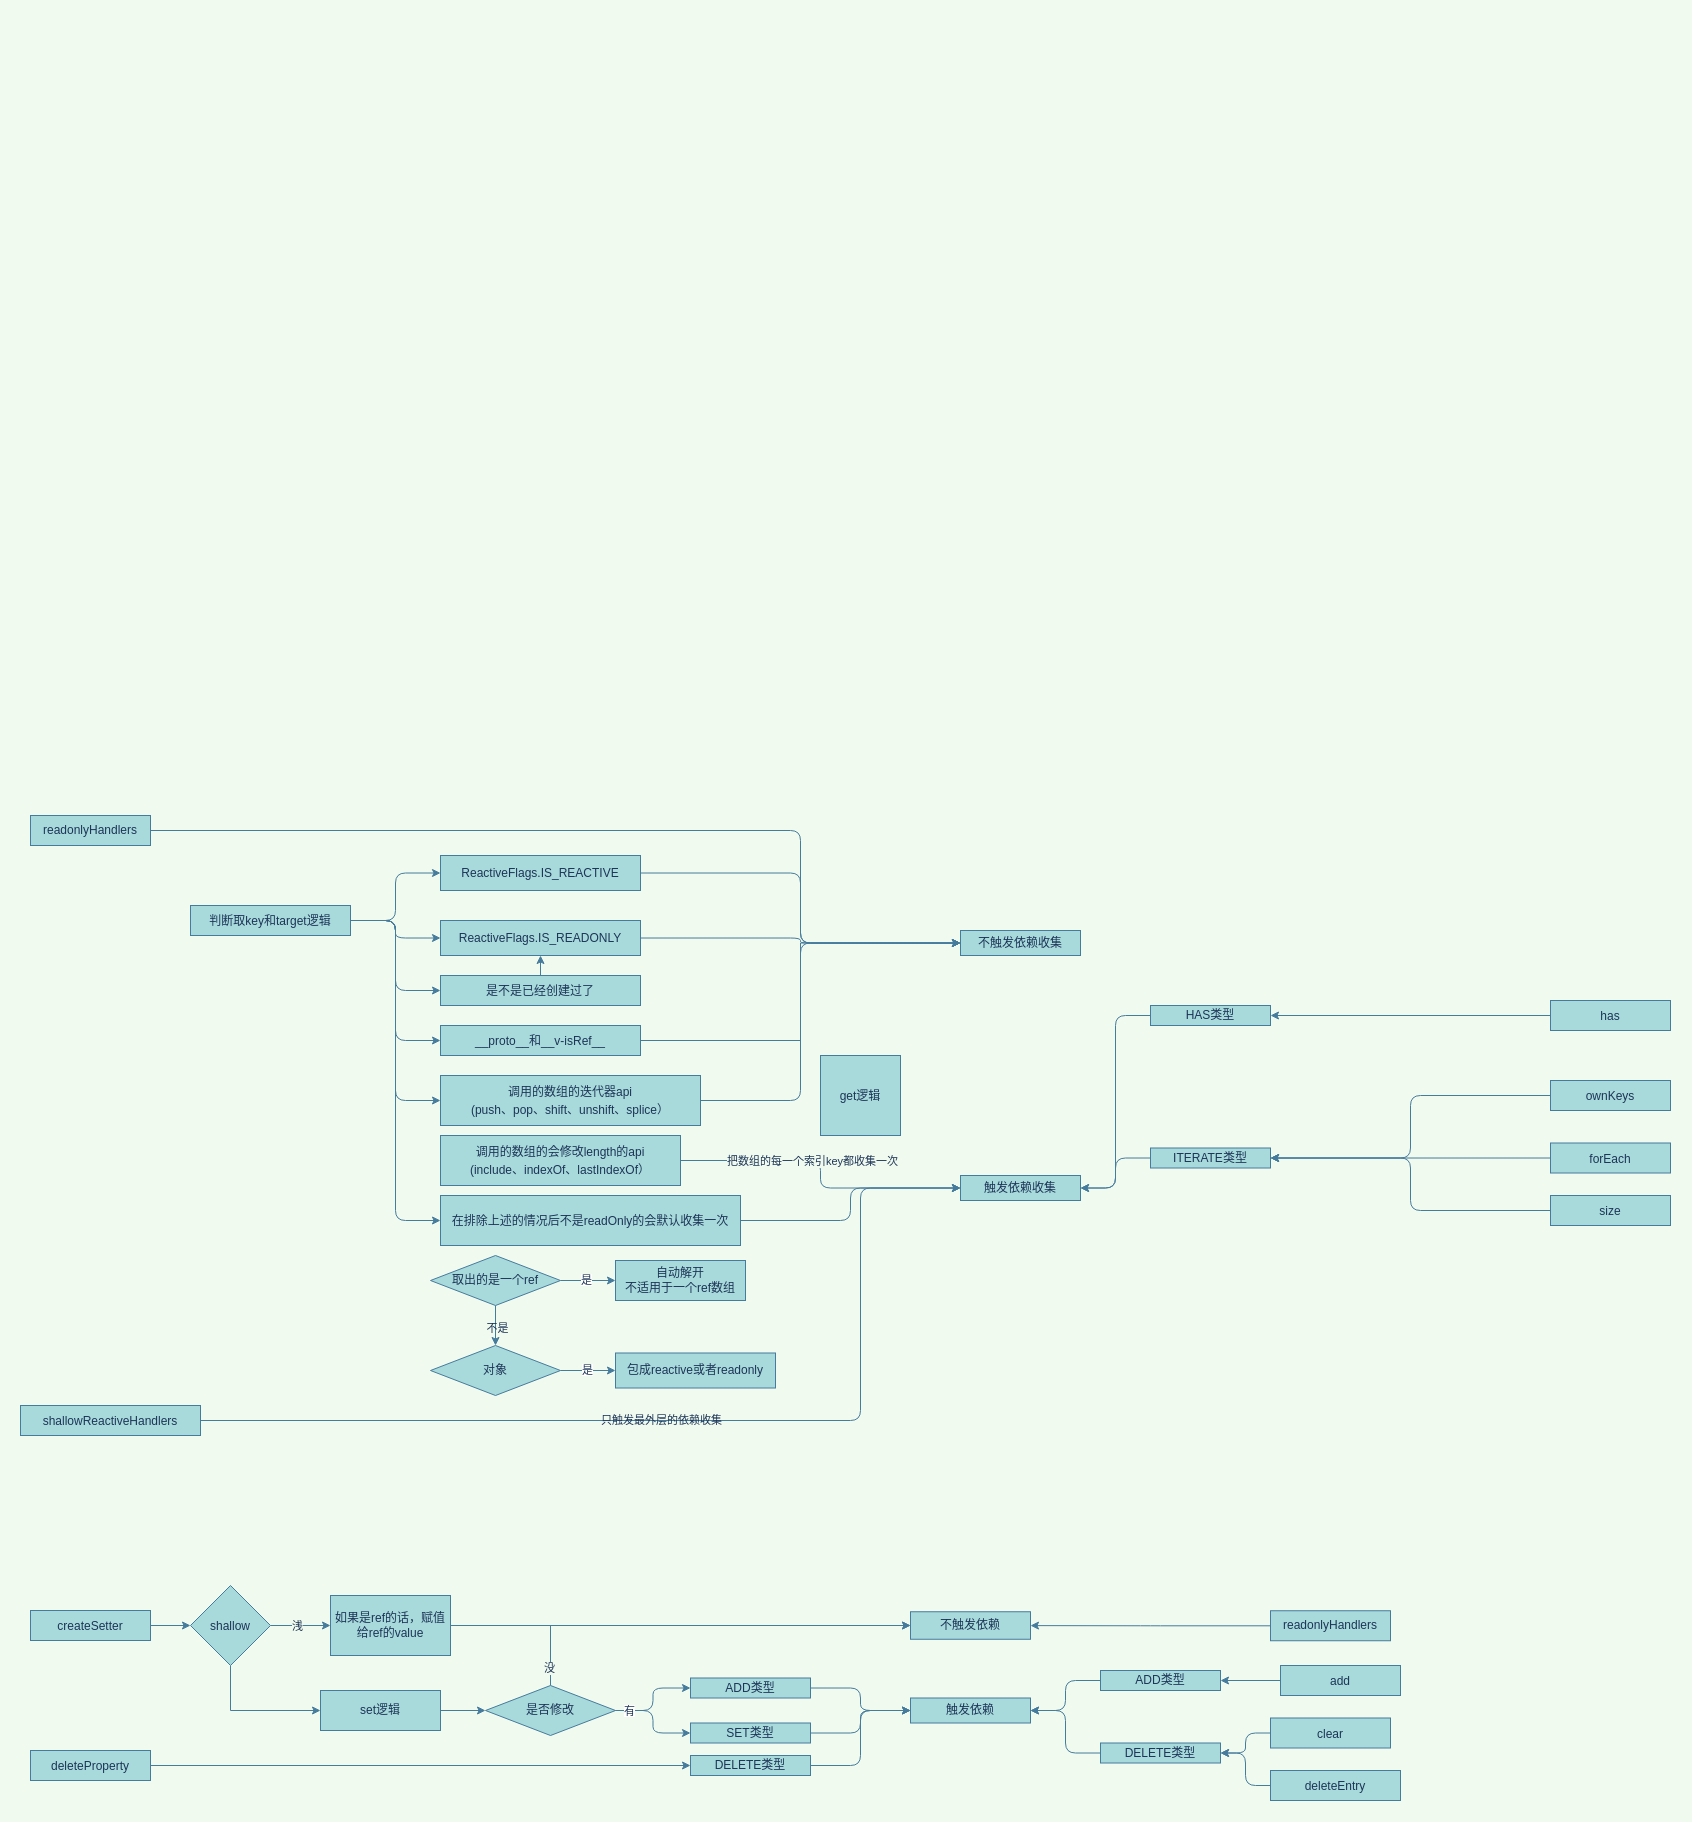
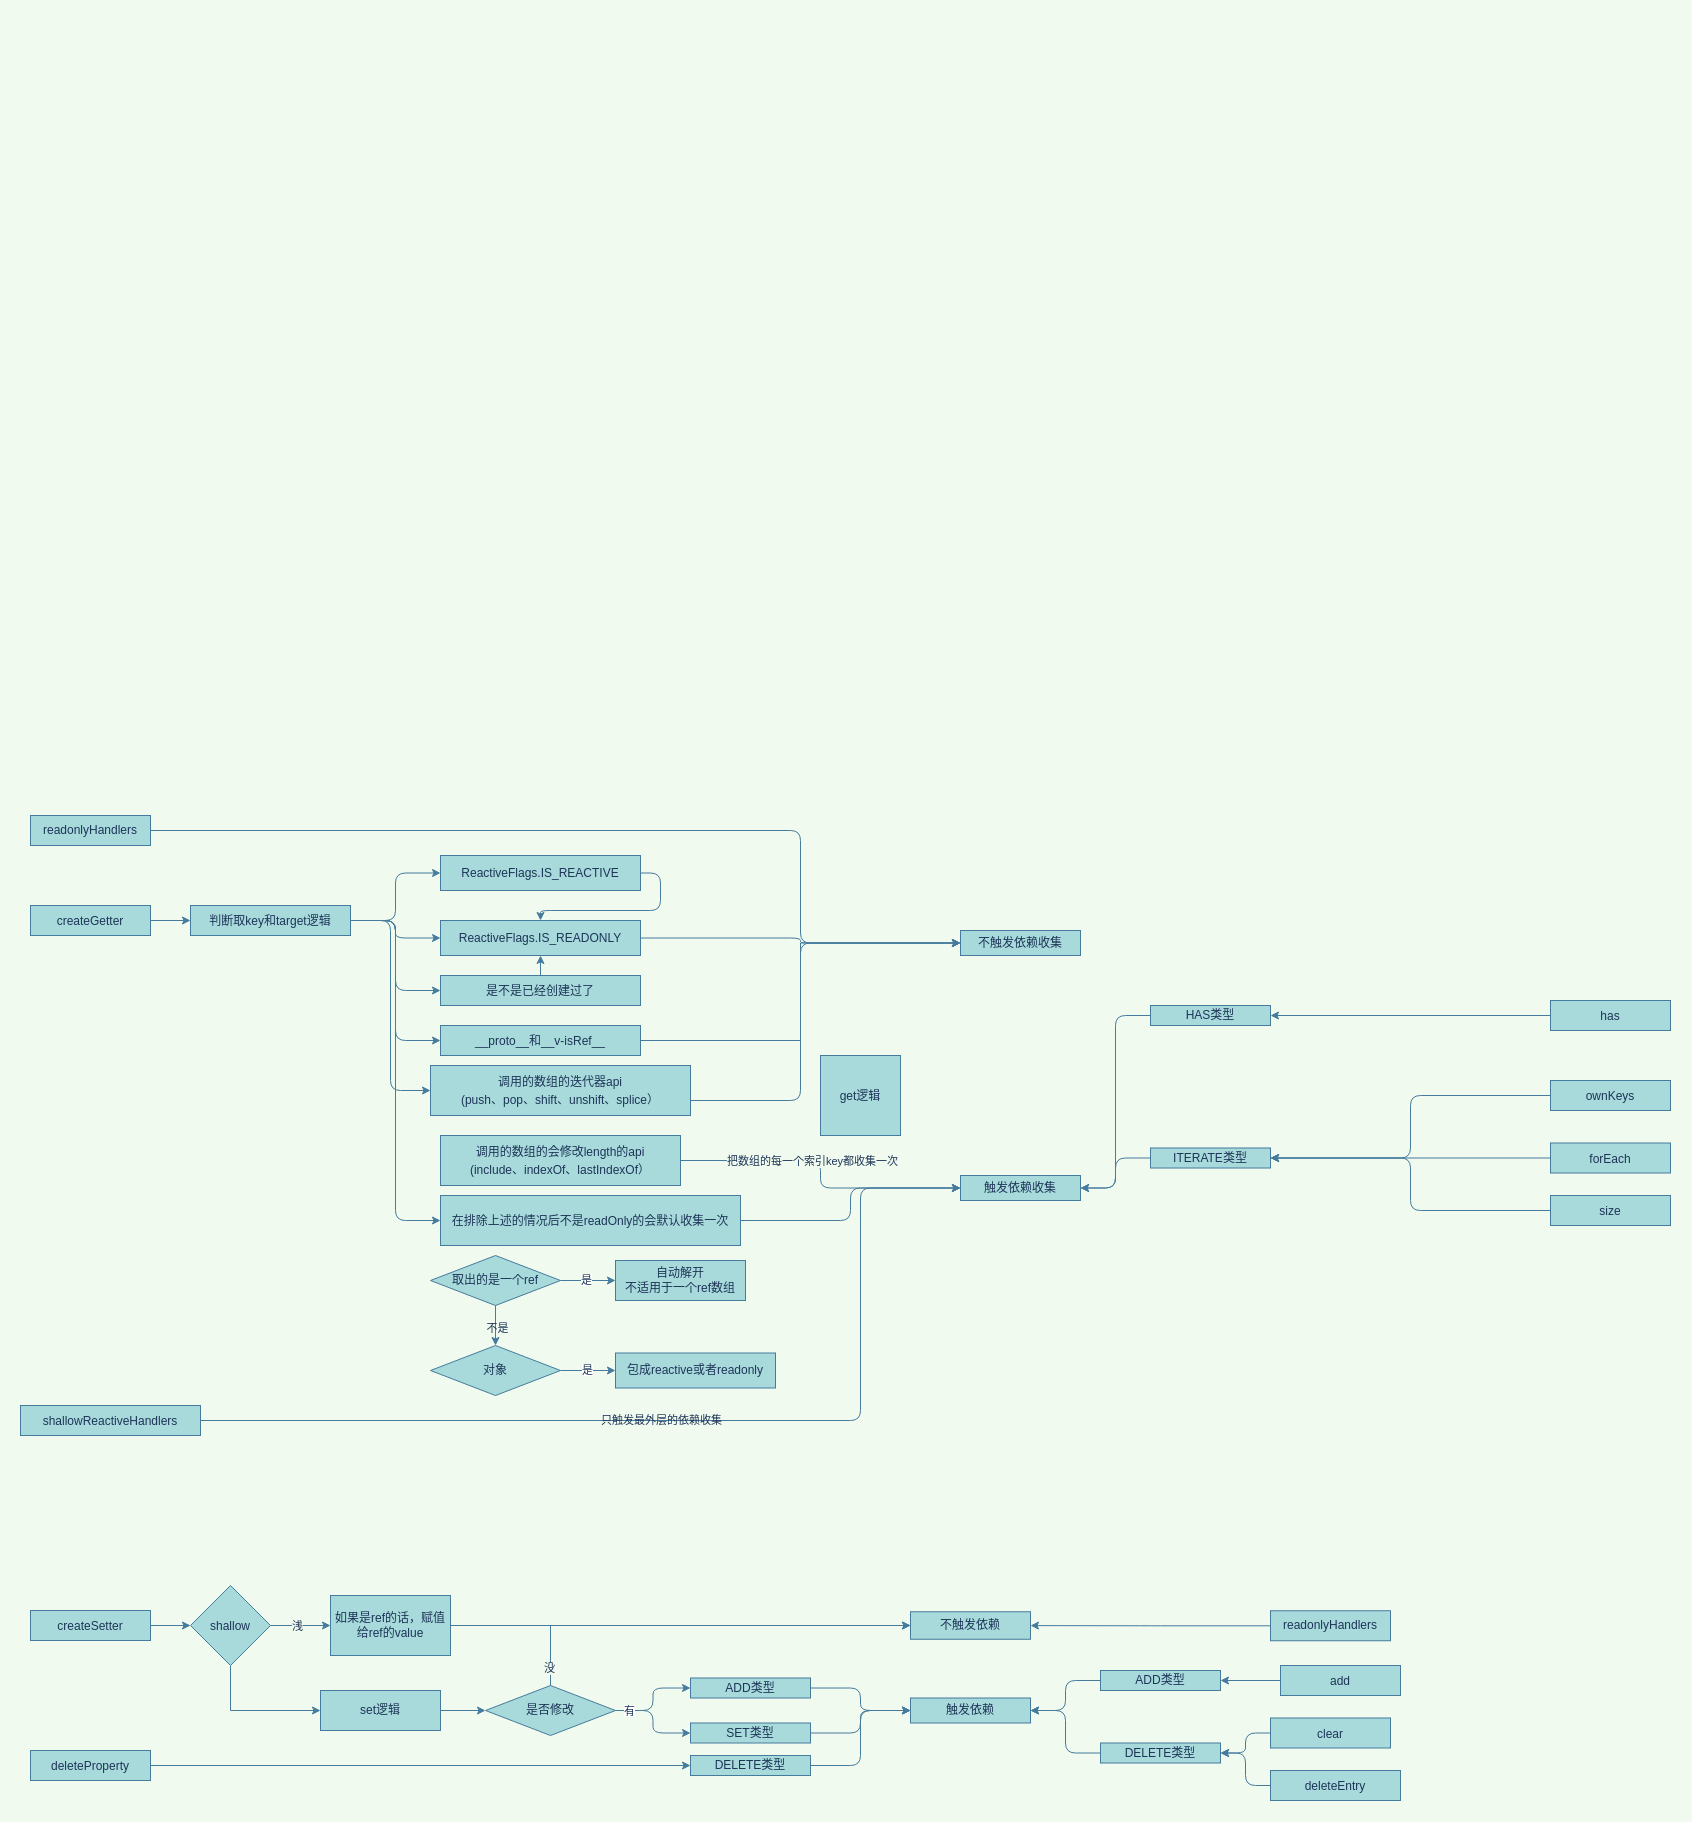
edge "ReactiveFlags.IS_REACTIVE" -> "不触发依赖收集": now "ReactiveFlags.IS_REACTIVE" -> "ReactiveFlags.IS_READONLY"
node "createGetter": added
edge "createGetter" -> "判断取key和target逻辑": added
node "调用的数组的迭代器api (push、pop、shift、unshift、splice）": moved (571, 1101) -> (561, 1091)
